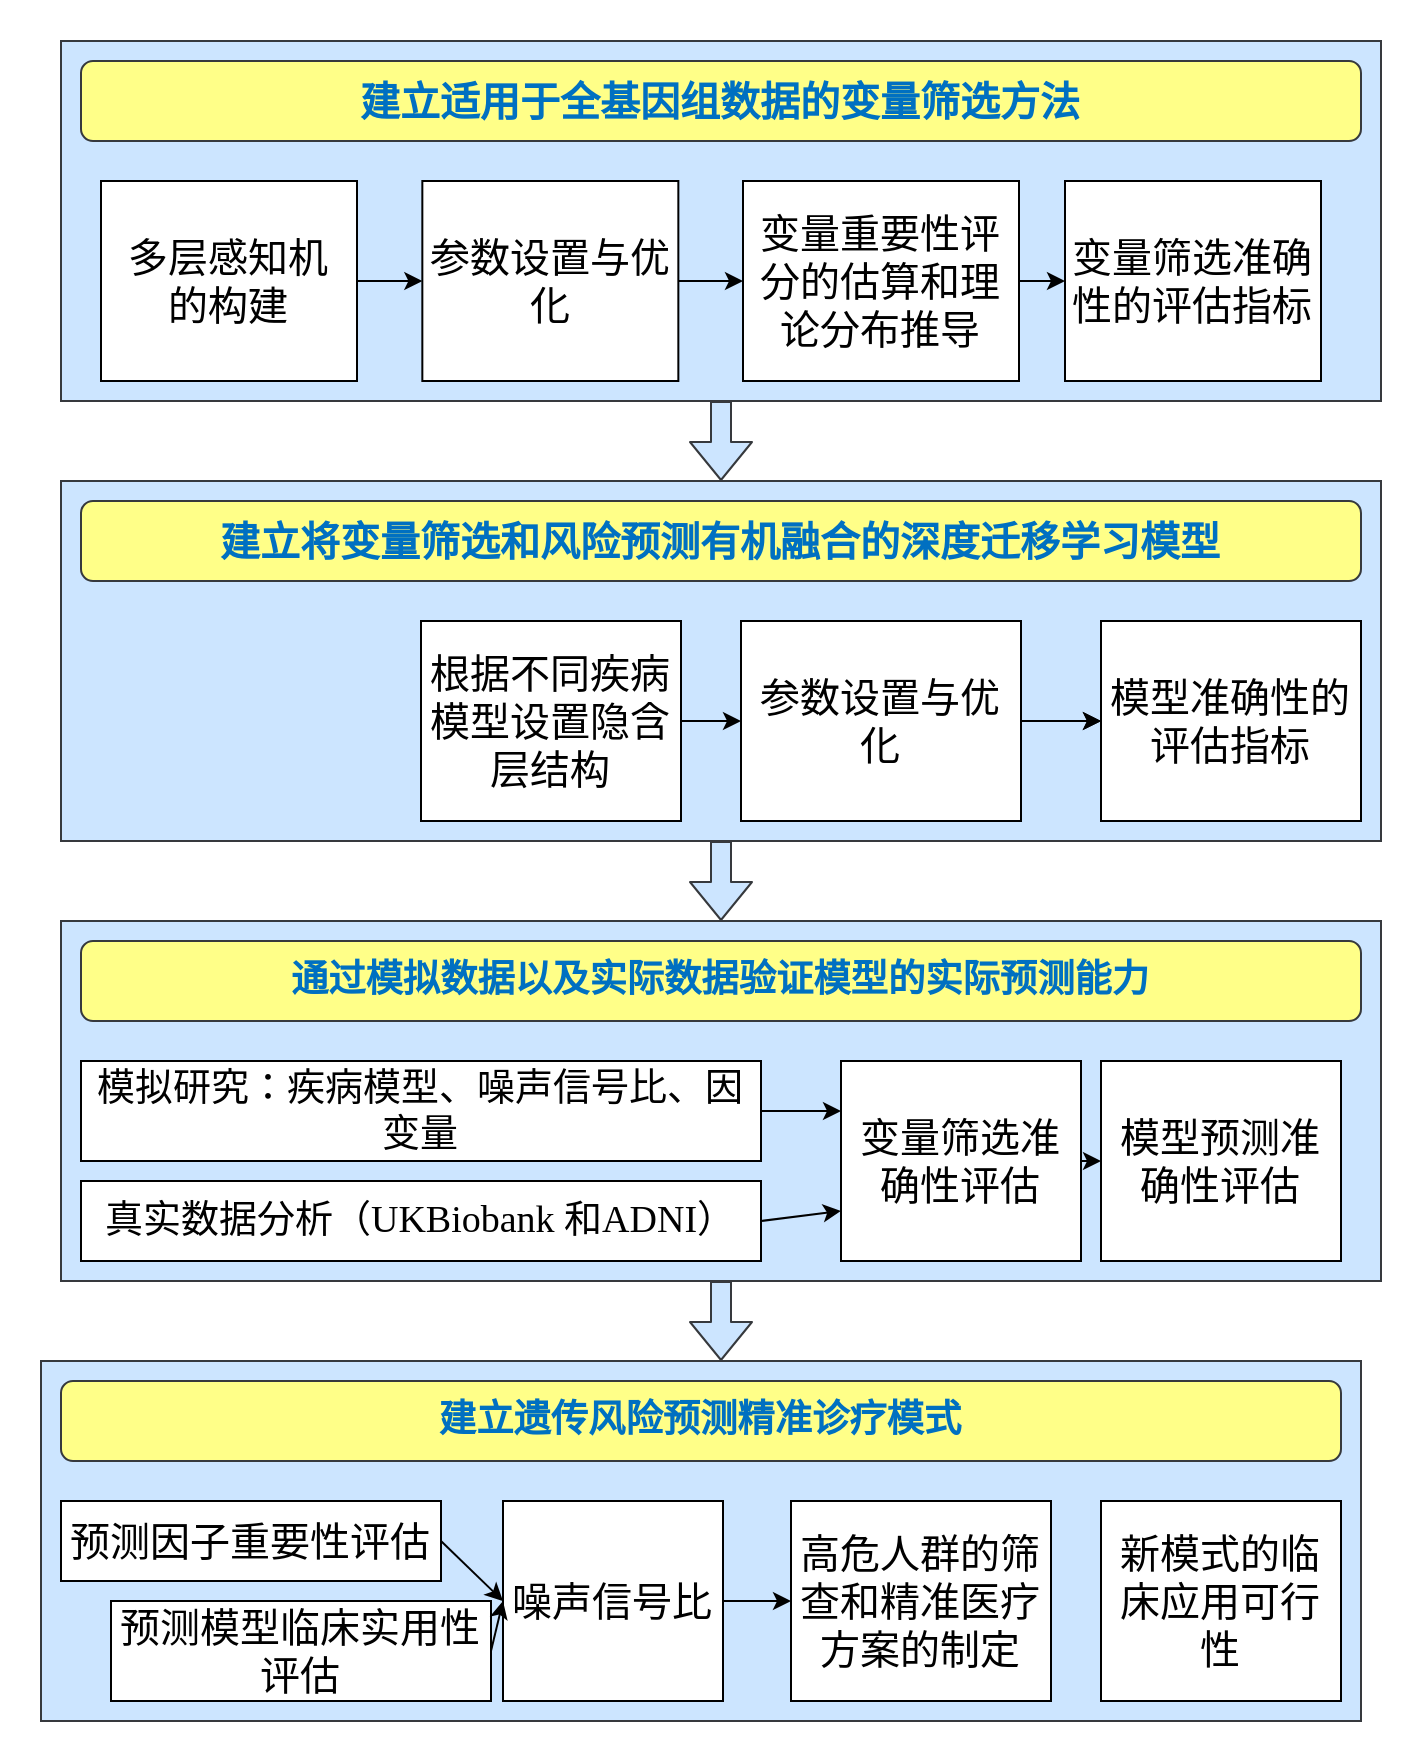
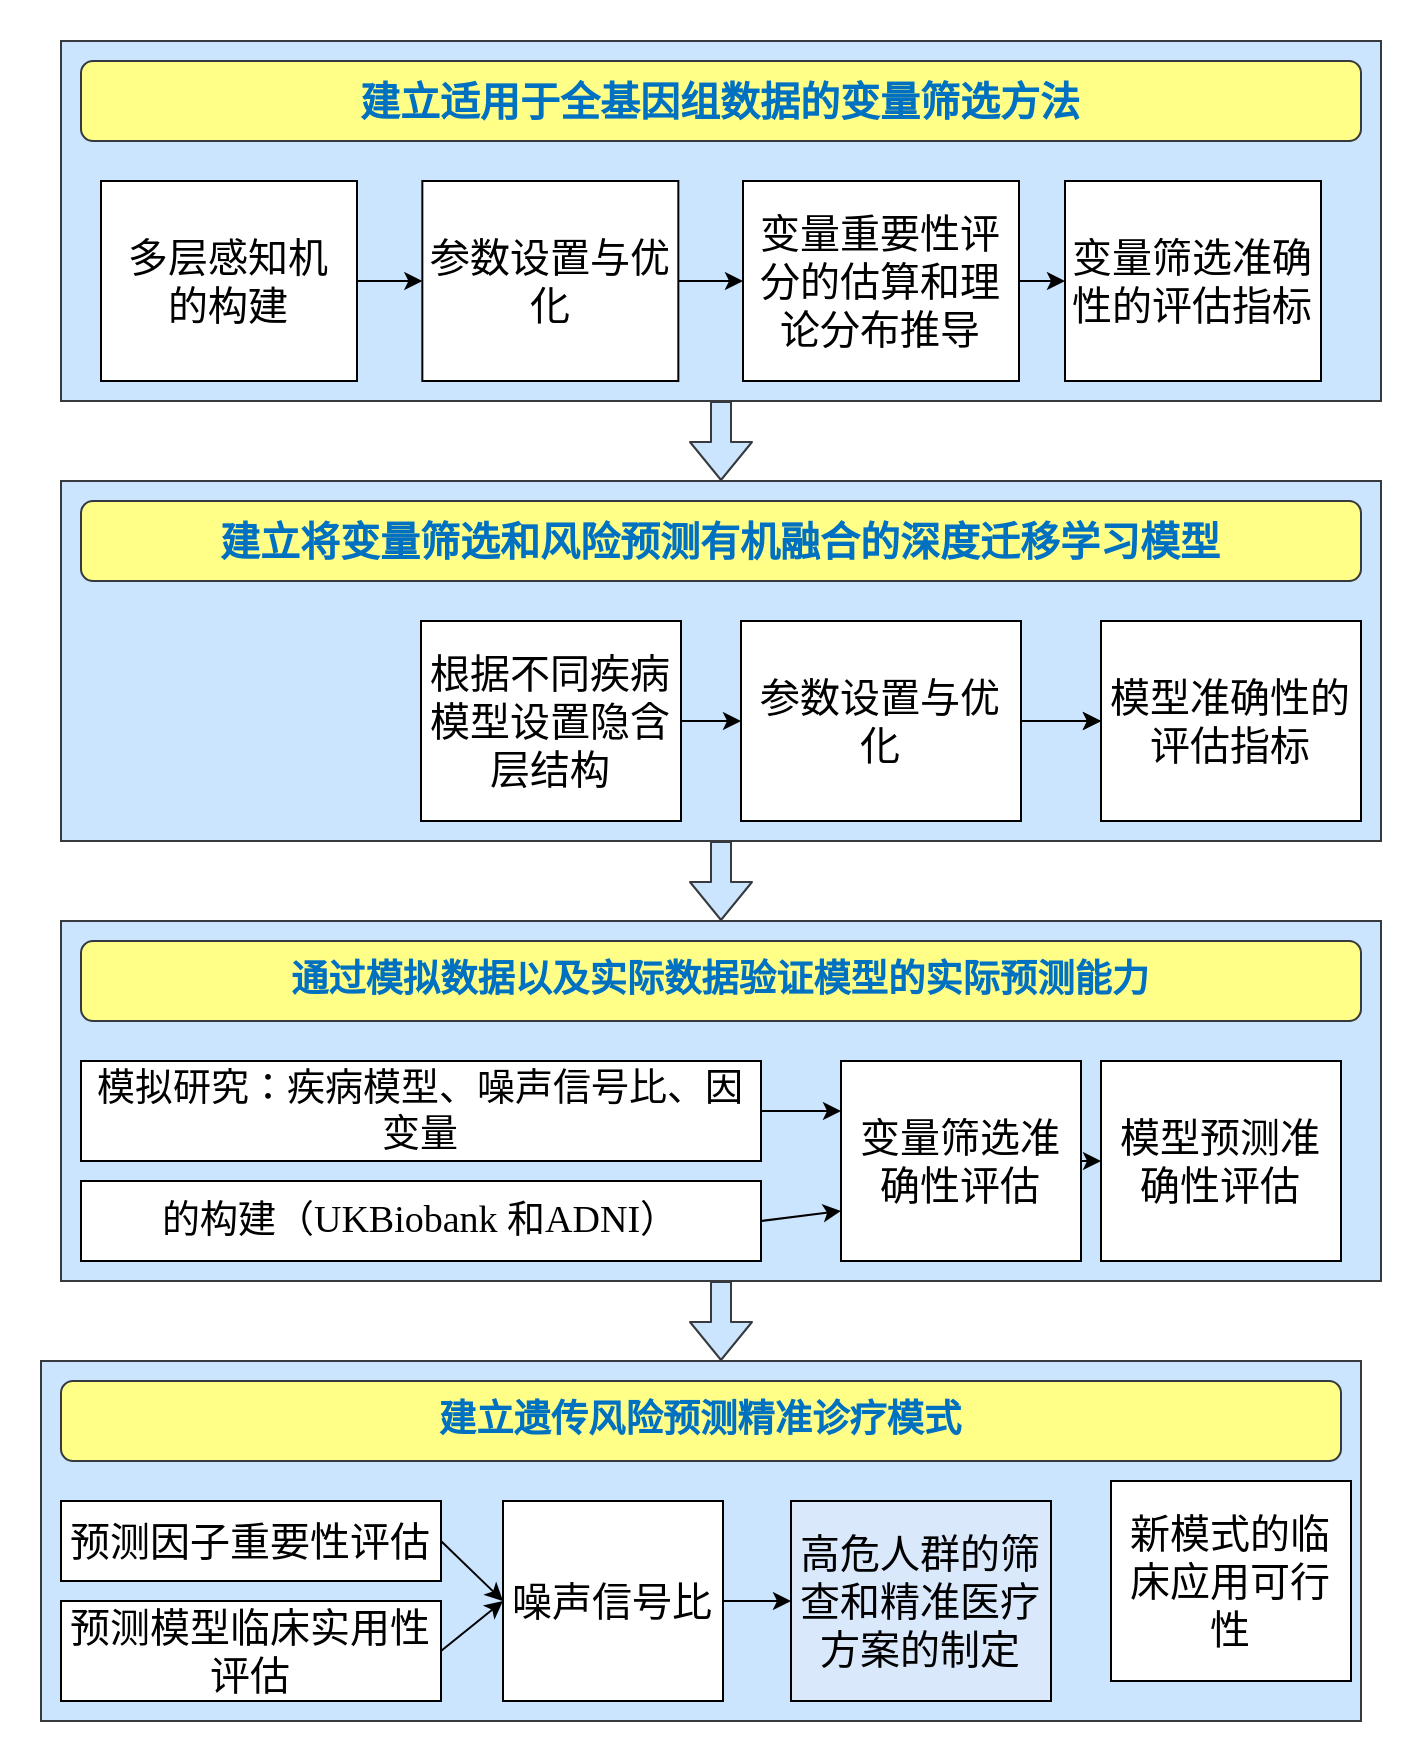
node "真实数据分析（UKBiobank 和ADNI）": label "真实数据分析（UKBiobank 和ADNI）" -> "的构建（UKBiobank 和ADNI）"
node "高危人群的筛查和精准医疗方案的制定": fillcolor #ffffff -> #dae8fc
node "新模式的临床应用可行性": moved (1221, 1601) -> (1231, 1581)
node "预测模型临床实用性评估": moved (301, 1651) -> (251, 1651)
